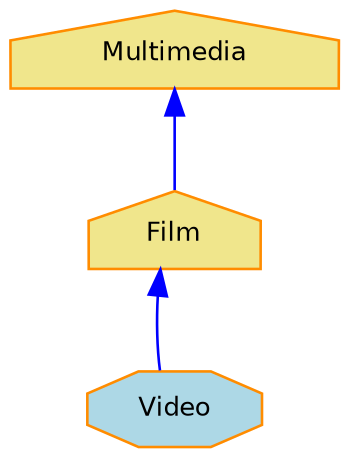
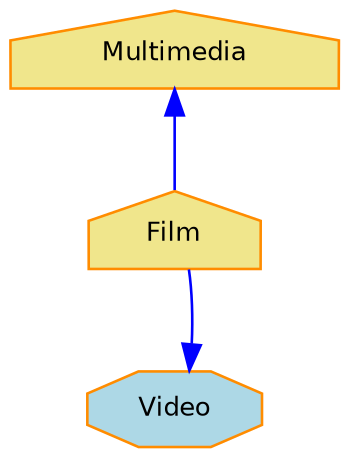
edge "Video" -> "Film": reversed
